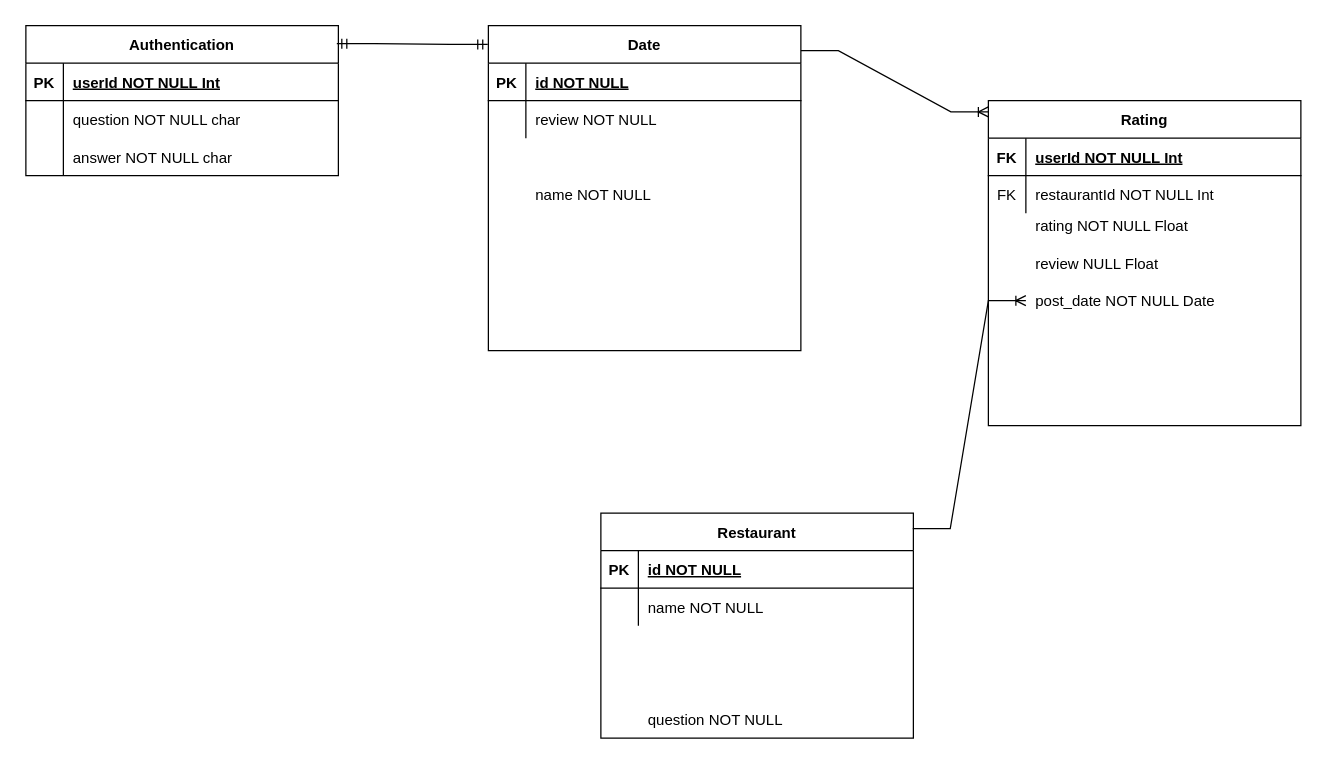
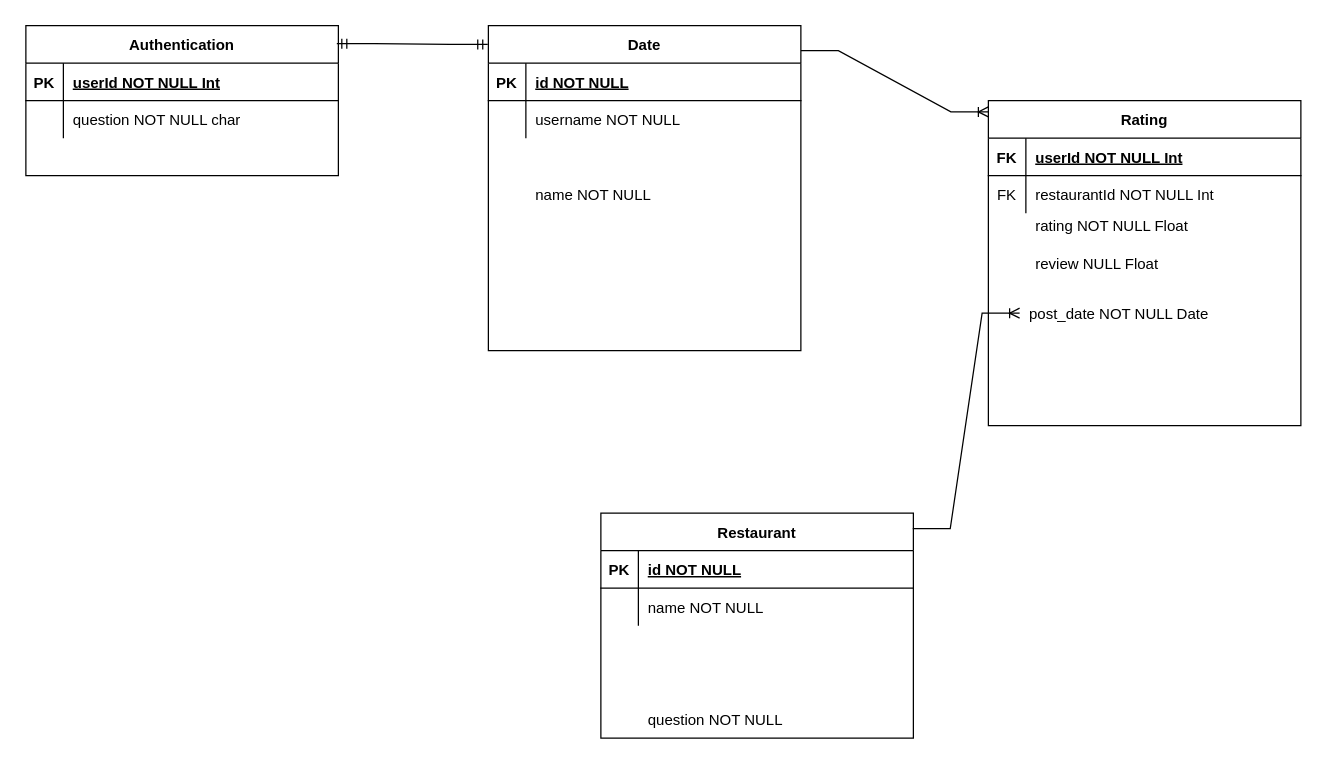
node "review NOT NULL": label "review NOT NULL" -> "username NOT NULL"
node "answer NOT NULL char": removed
node "post_date NOT NULL Date": moved (1163, 301) -> (1157, 313)
